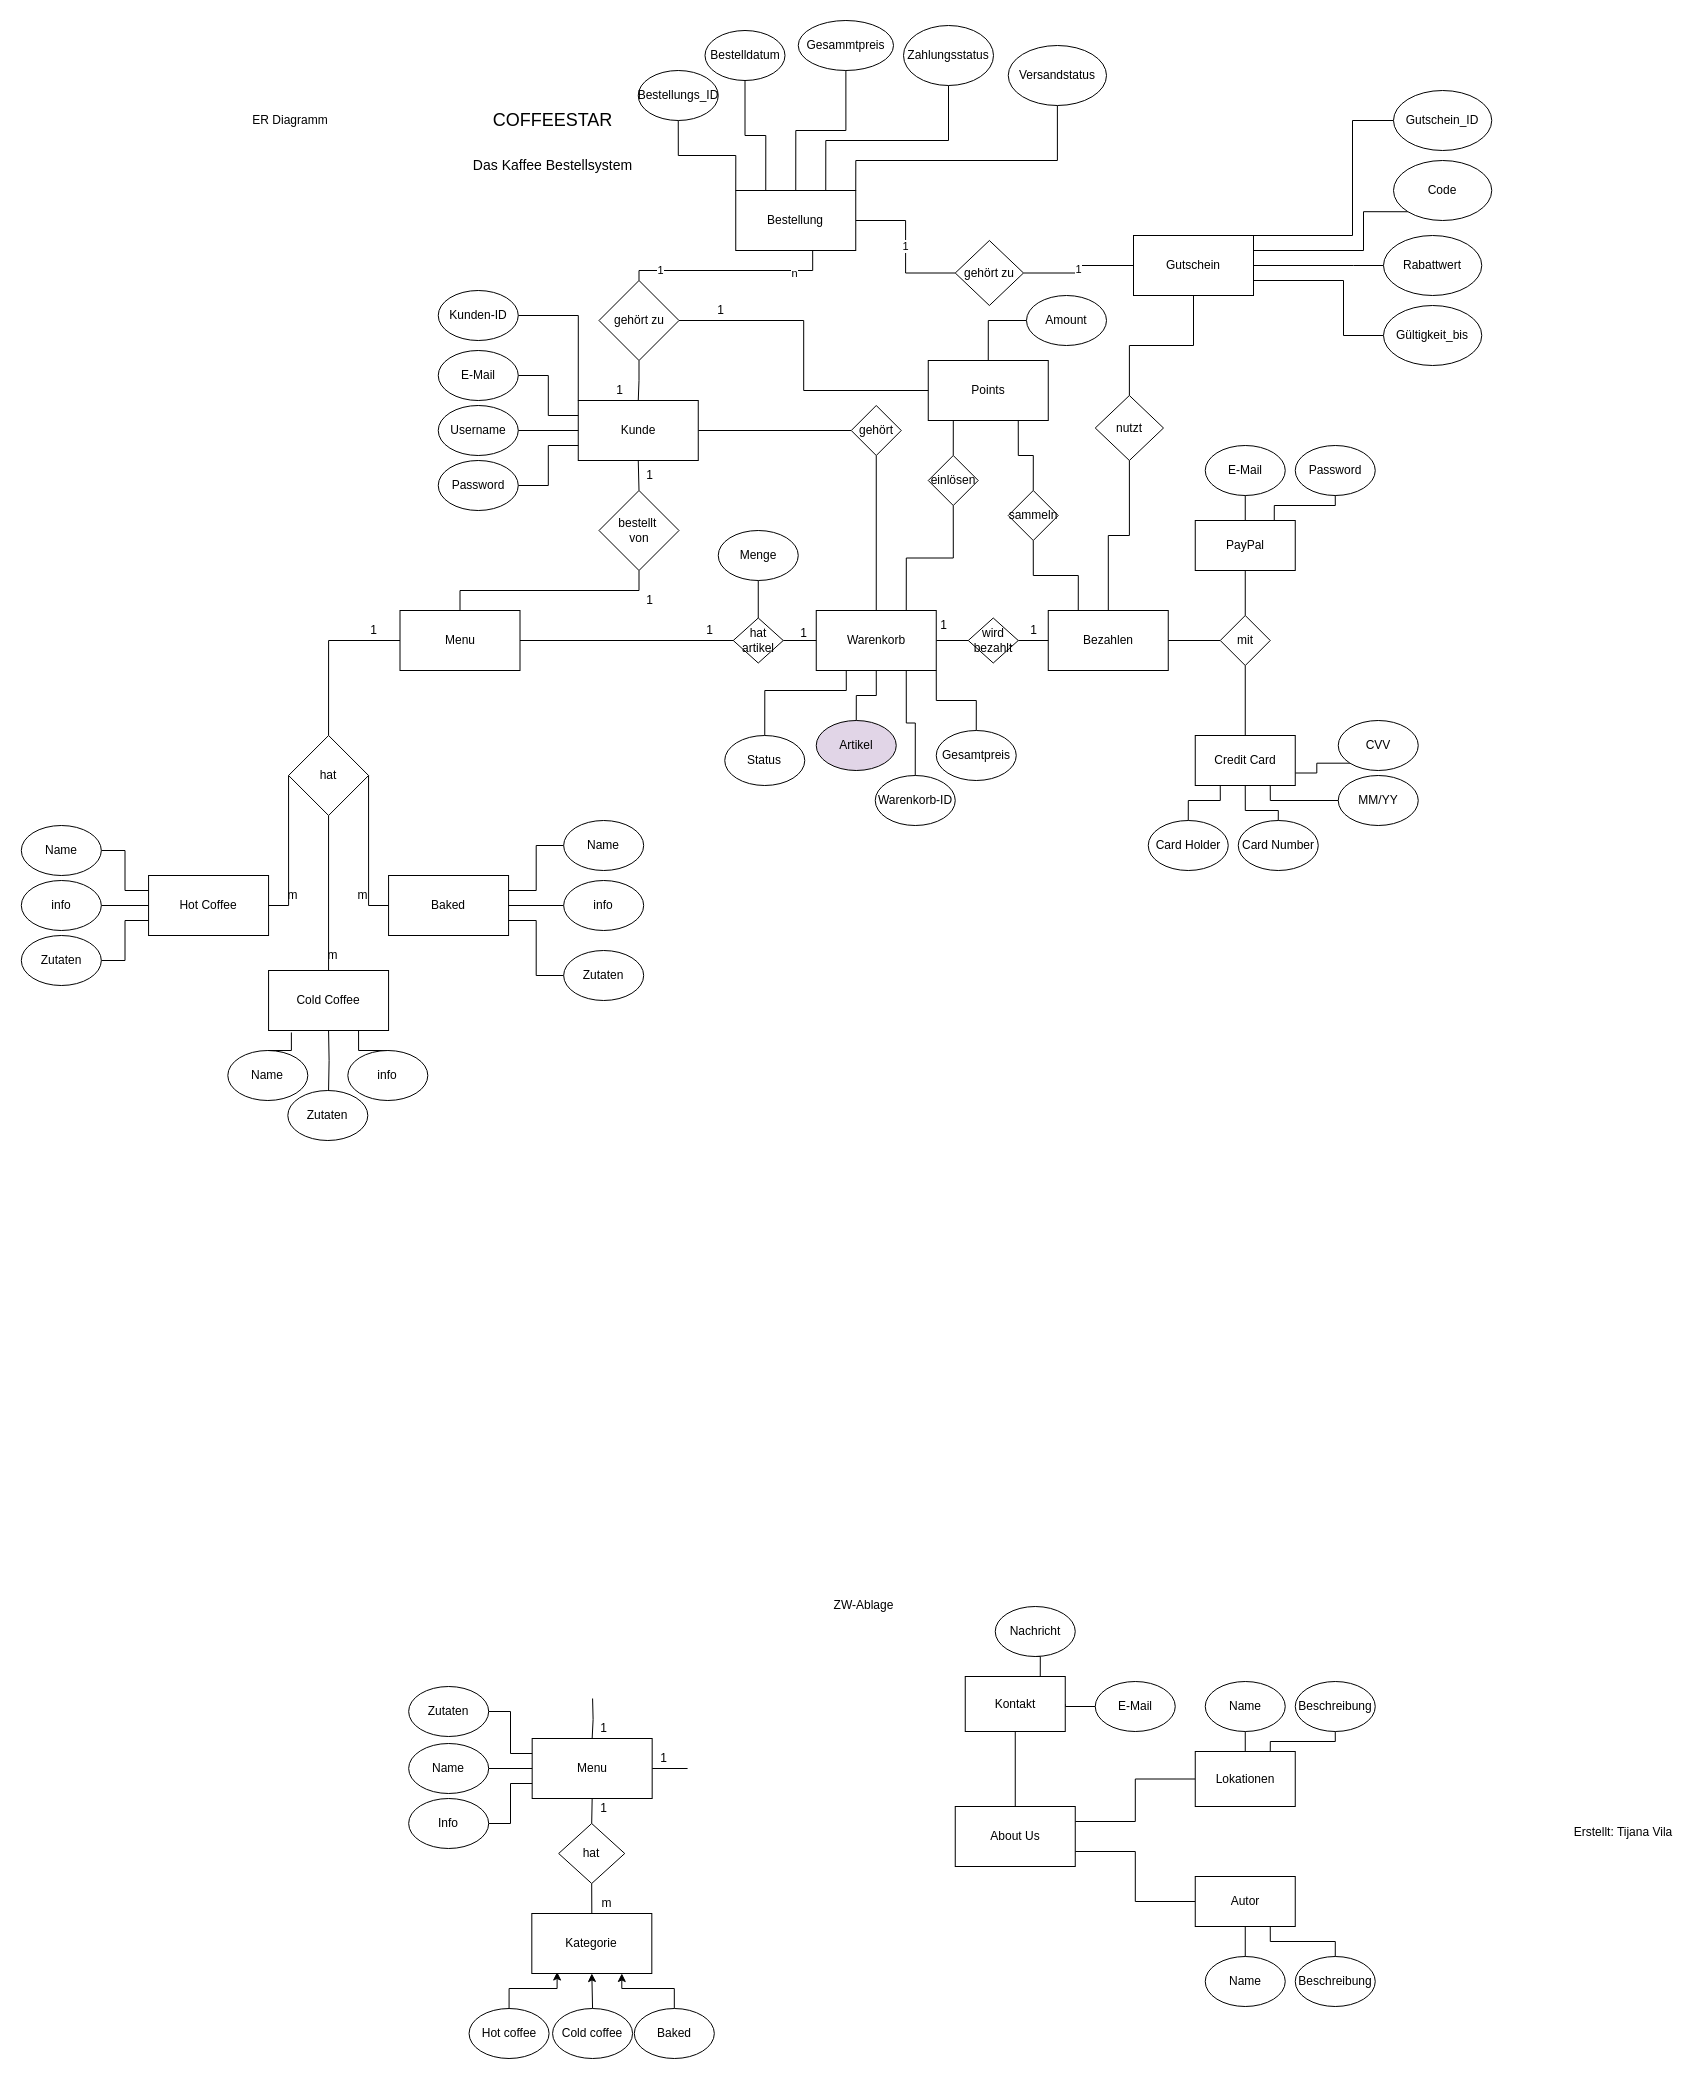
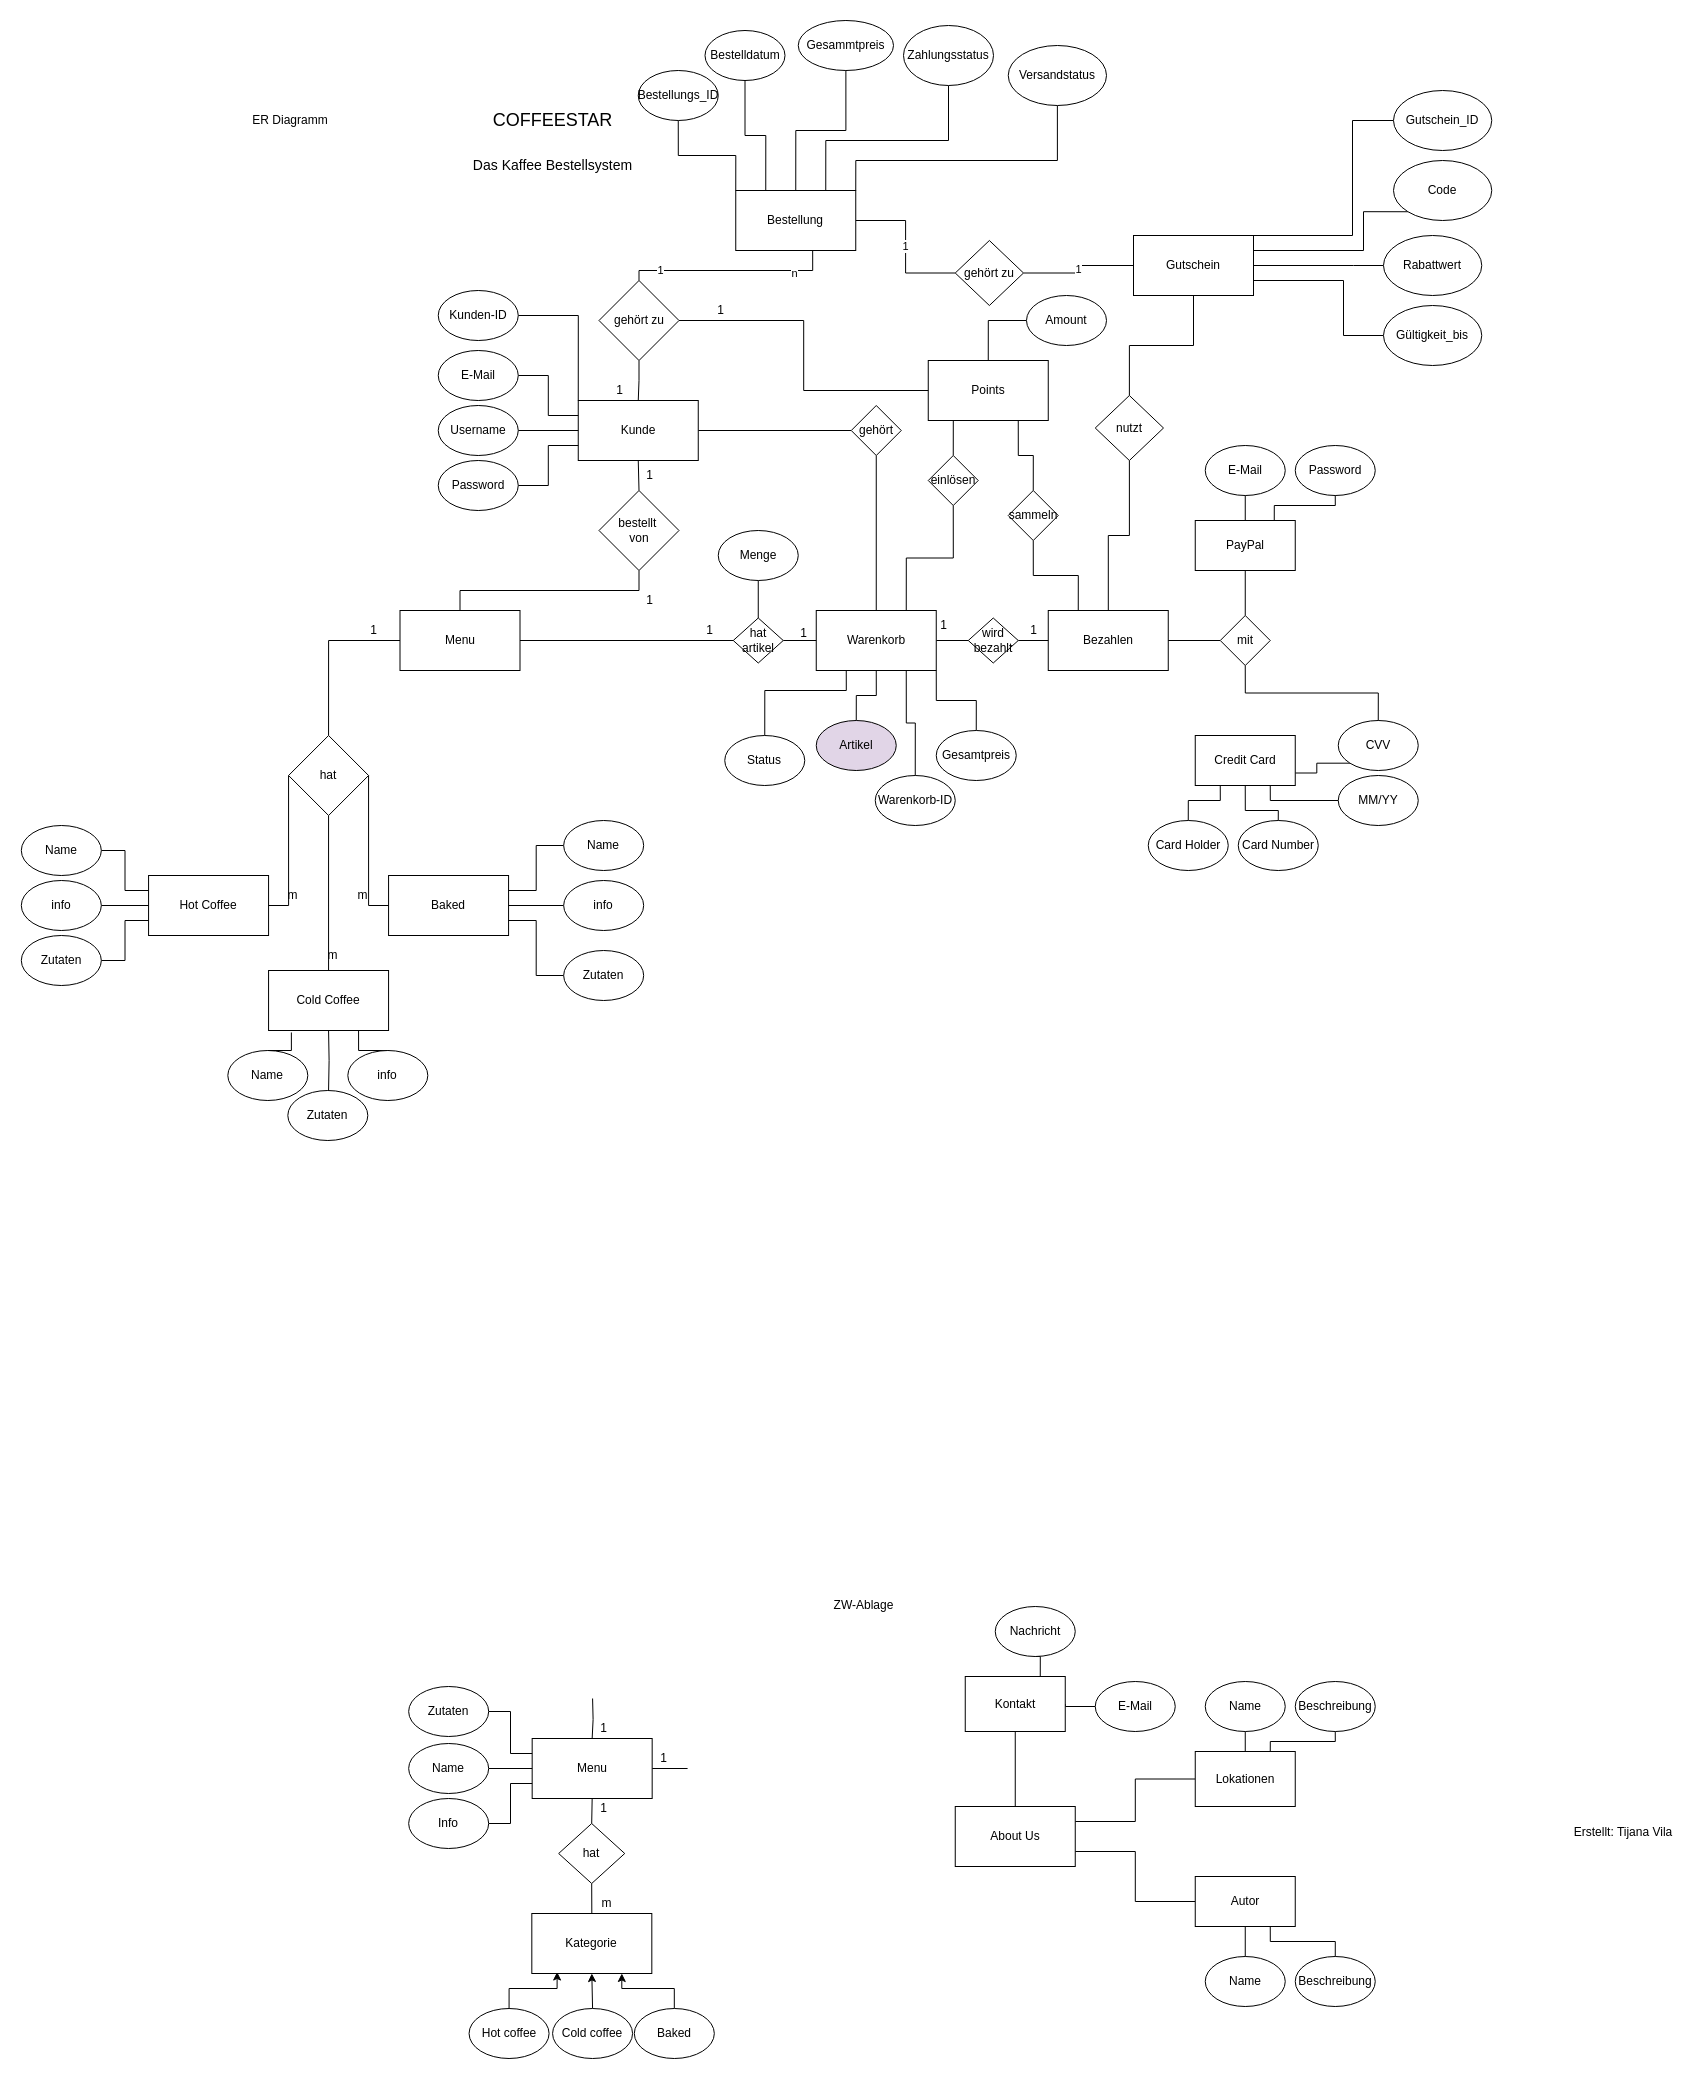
edge "mit" -- "Credit Card": now "mit" -- "CVV"
